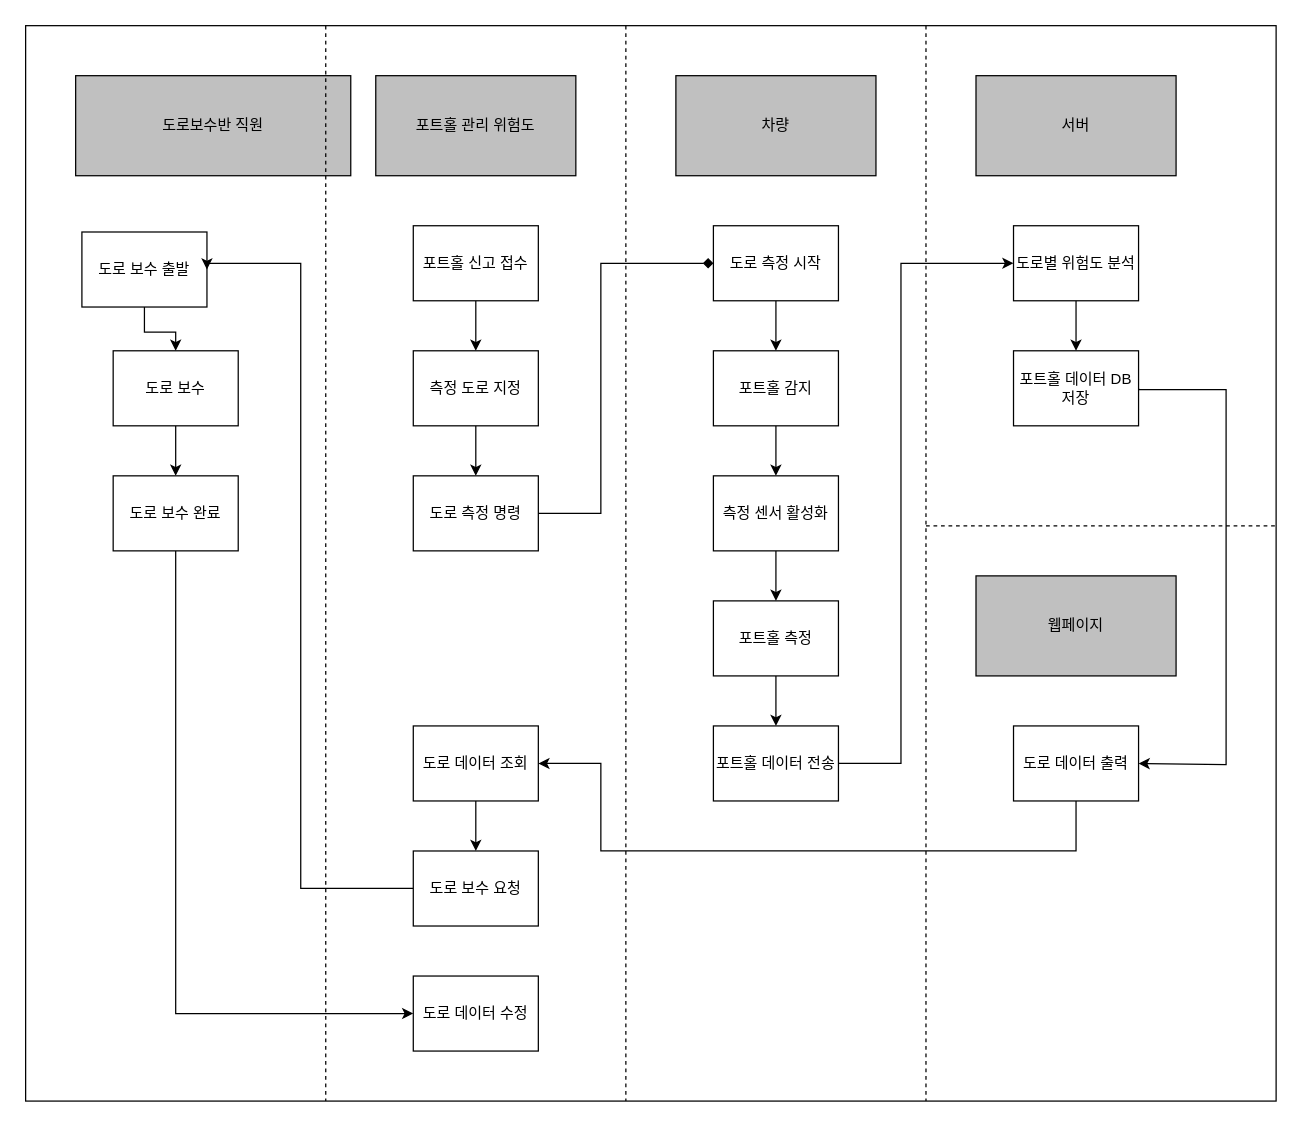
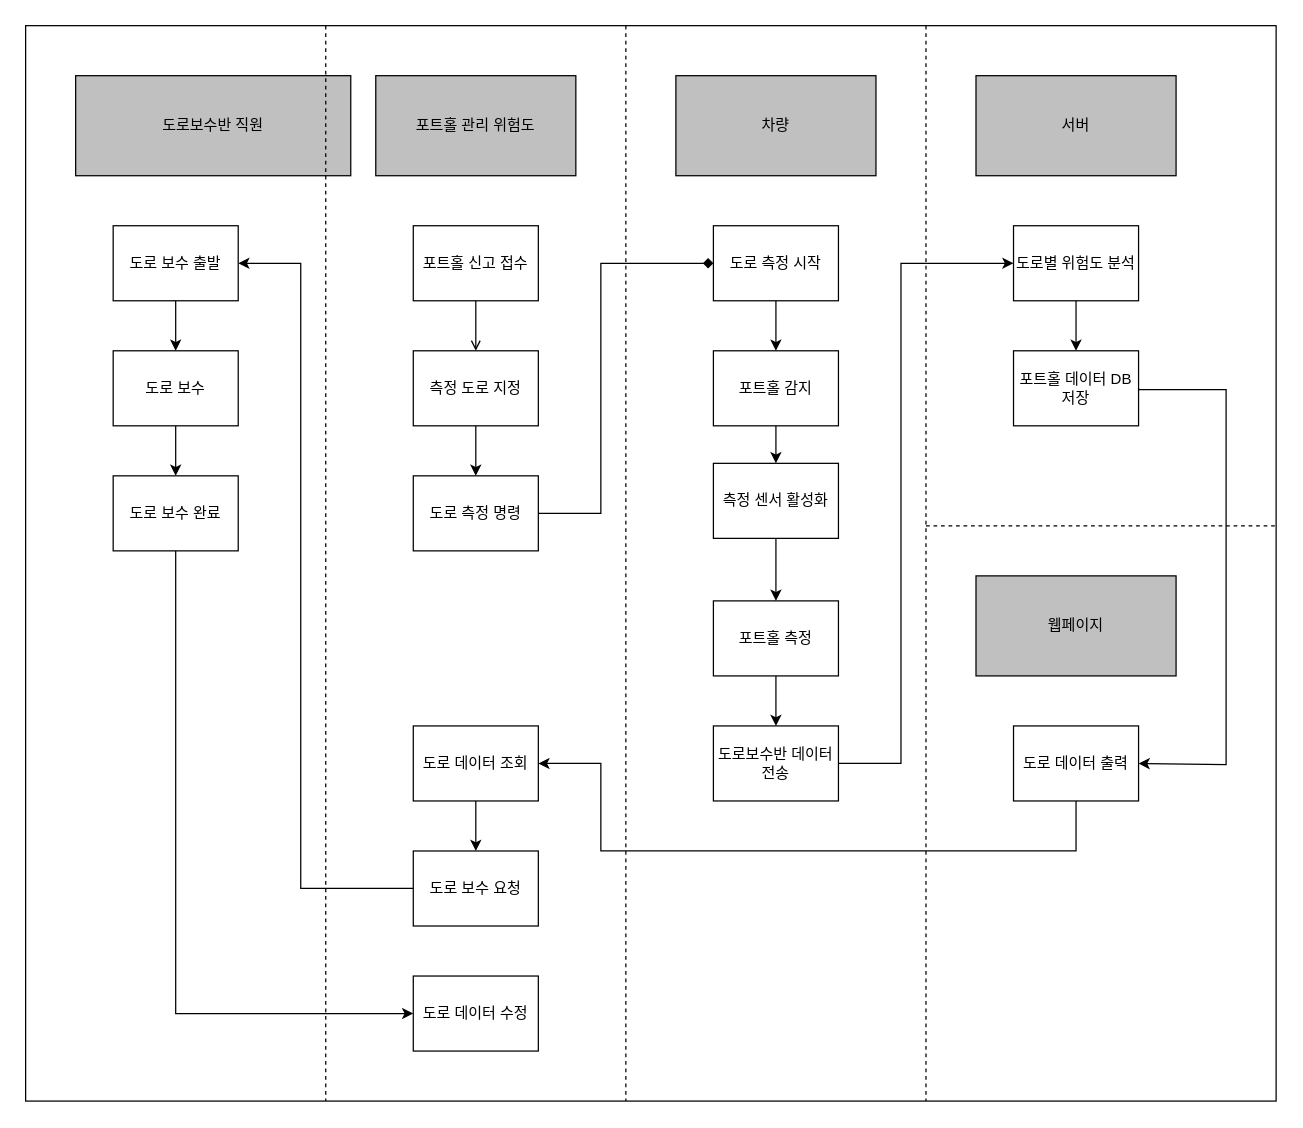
node "도로 보수 출발": moved (144, 269) -> (176, 263)
edge "포트홀 신고 접수" -> "측정 도로 지정": arrowhead classic -> open
node "측정 센서 활성화": moved (776, 513) -> (776, 501)
node "포트홀 데이터 전송": label "포트홀 데이터 전송" -> "도로보수반 데이터 전송"
